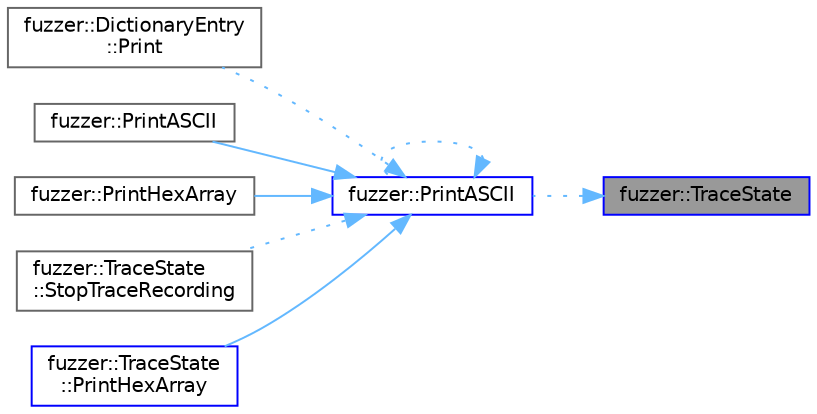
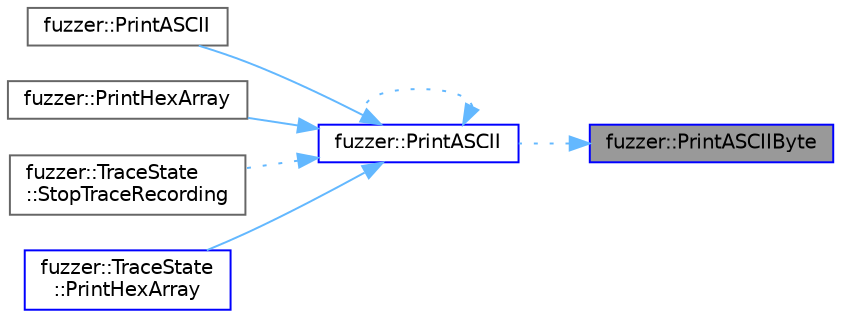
node "fuzzer::DictionaryEntry ::Print": removed
node "fuzzer::TraceState": label "fuzzer::TraceState" -> "fuzzer::PrintASCIIByte"
